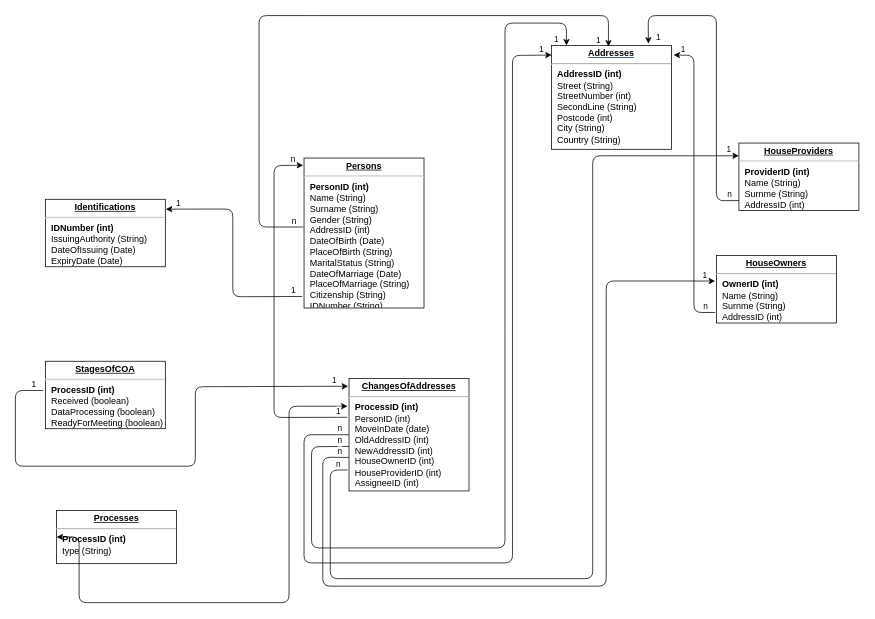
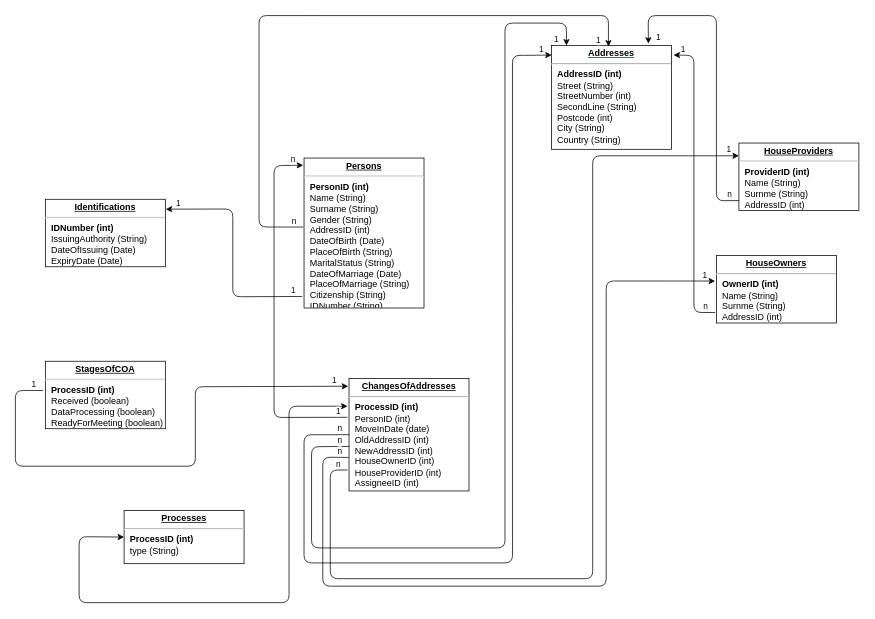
node "Processes ProcessID (int) type (String)": moved (117, 537) -> (184, 537)
